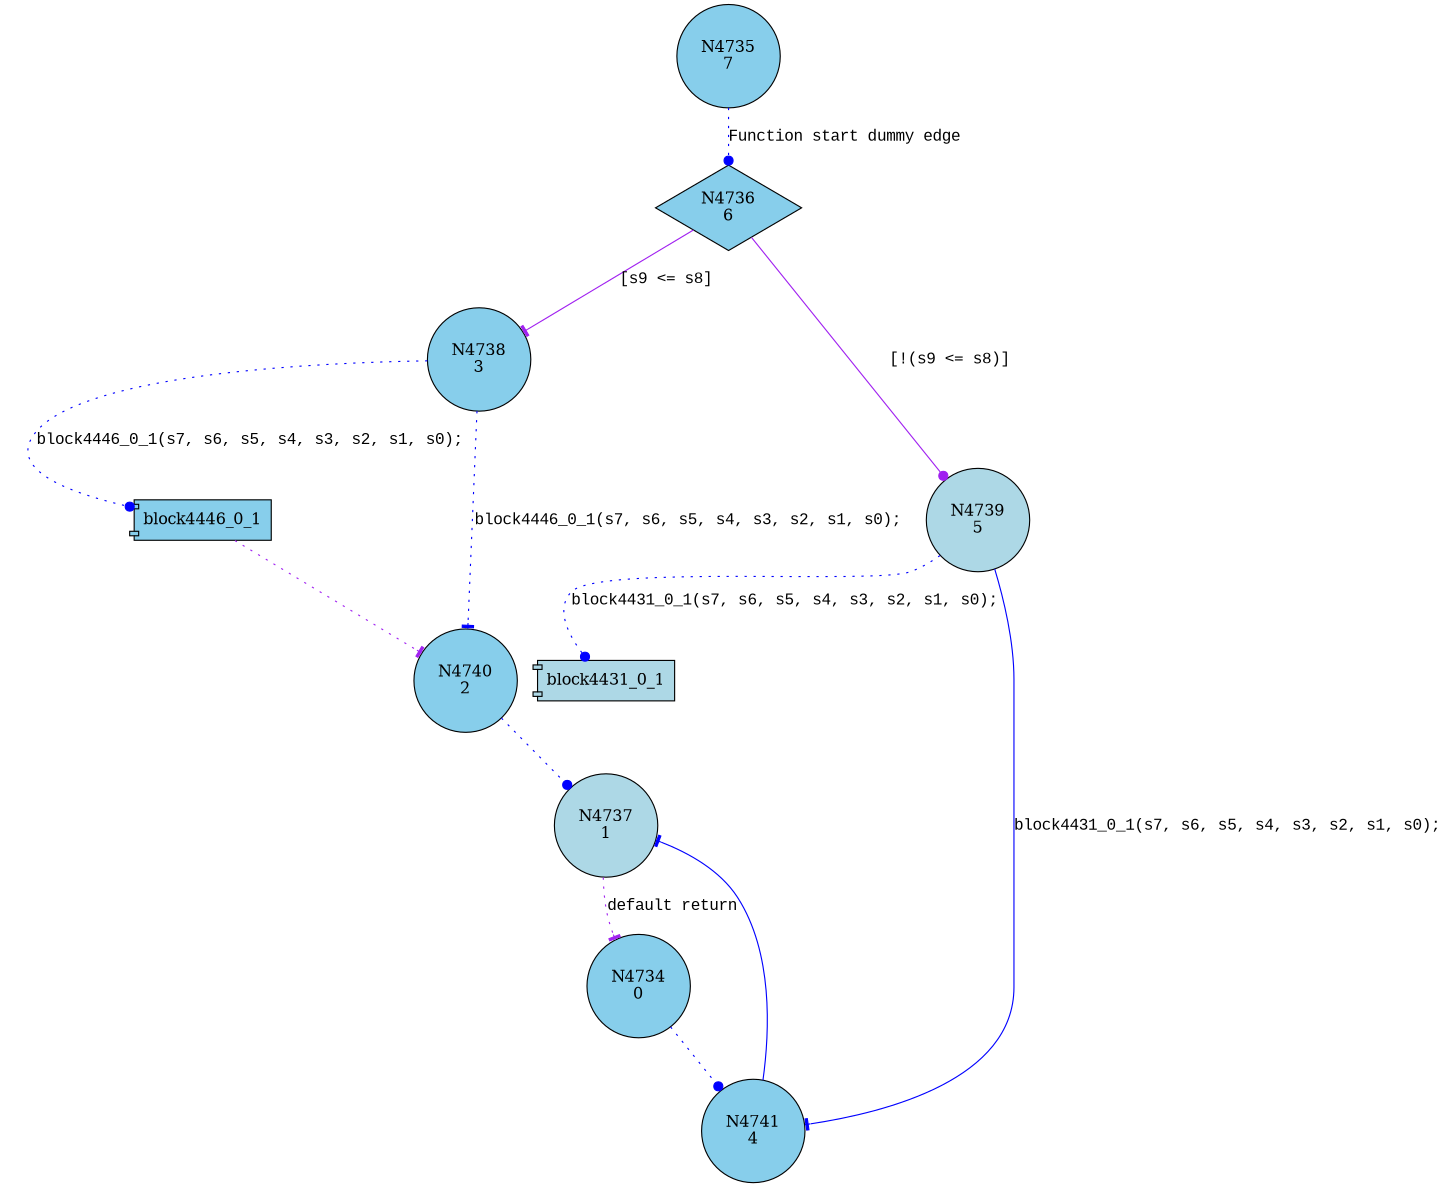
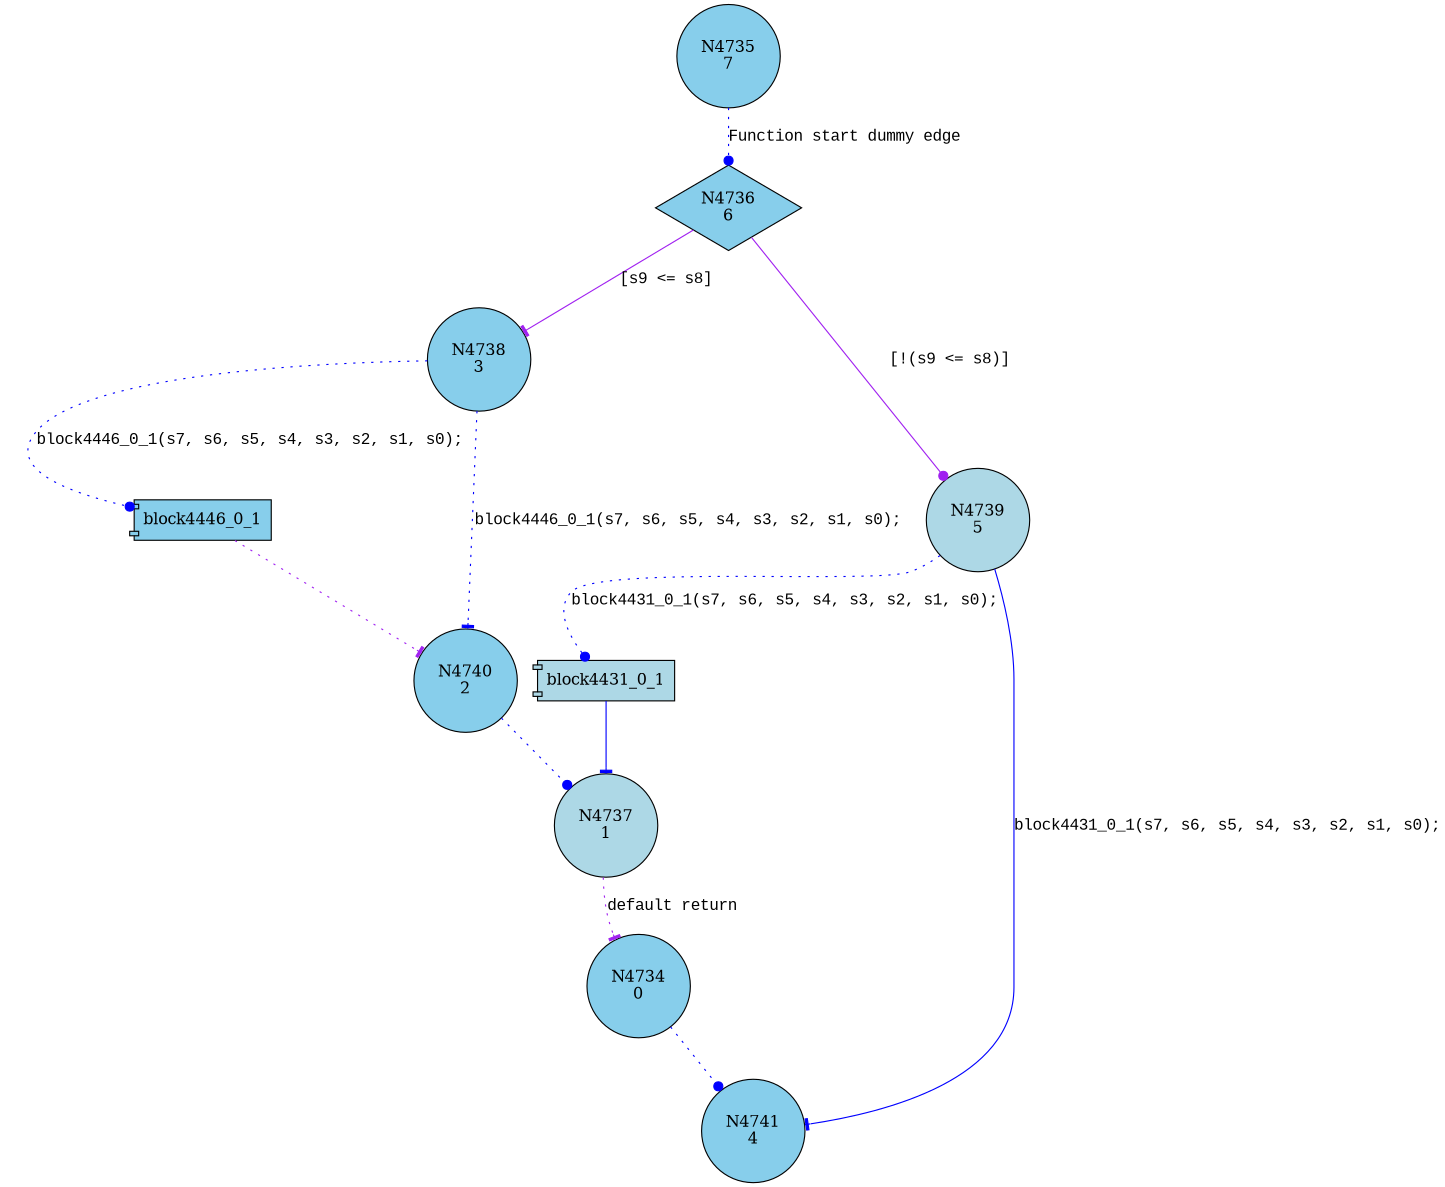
edge "N4741 4" -> "N4737 1": now "block4431_0_1" -> "N4737 1"
